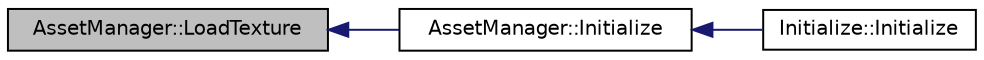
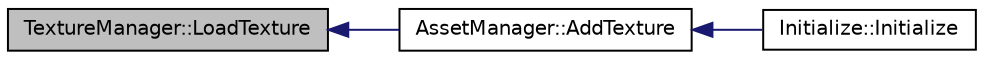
node "AssetManager::LoadTexture": label "AssetManager::LoadTexture" -> "TextureManager::LoadTexture"
node "AssetManager::Initialize": label "AssetManager::Initialize" -> "AssetManager::AddTexture"
